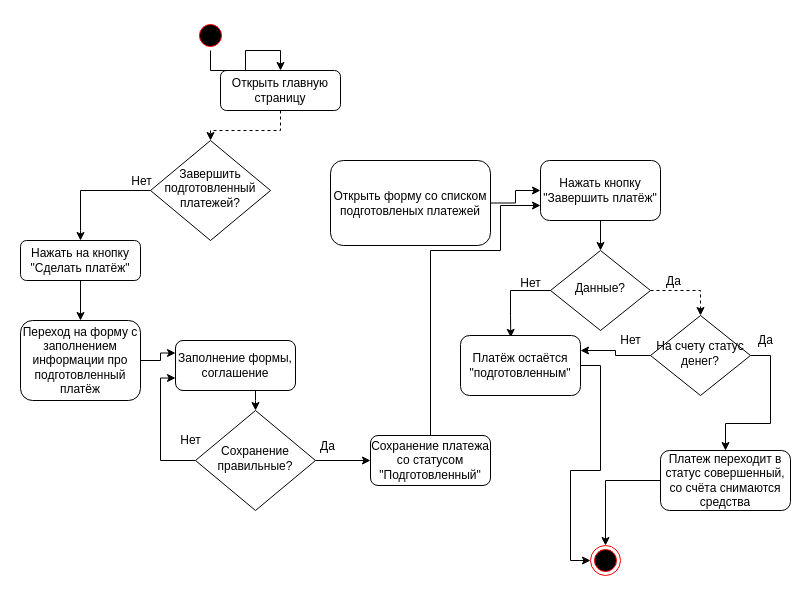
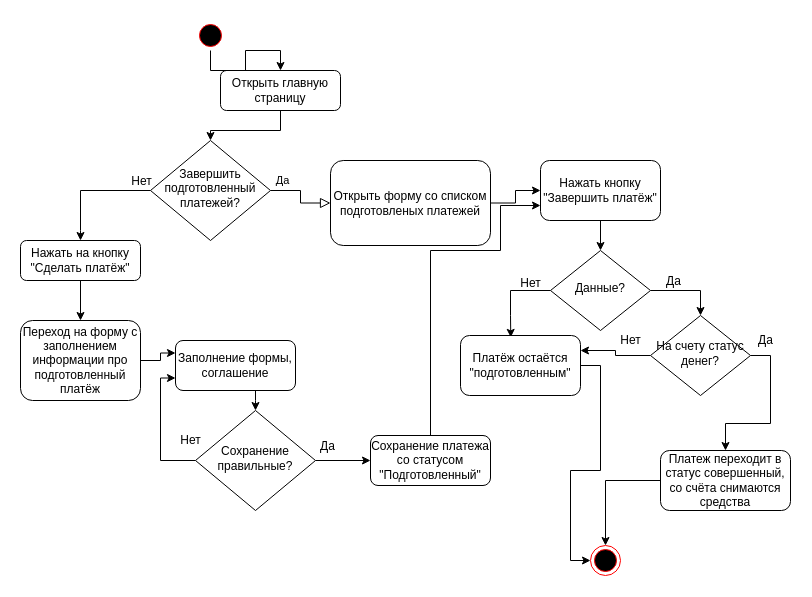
edge "Открыть главную страницу" -> "Завершить подготовленный платежей?": style dashed -> solid
edge "Завершить подготовленный платежей?" -> "Открыть форму со списком подготовленых платежей": added, label "Да"
edge "Данные?" -> "На счету статус денег?": style dashed -> solid
